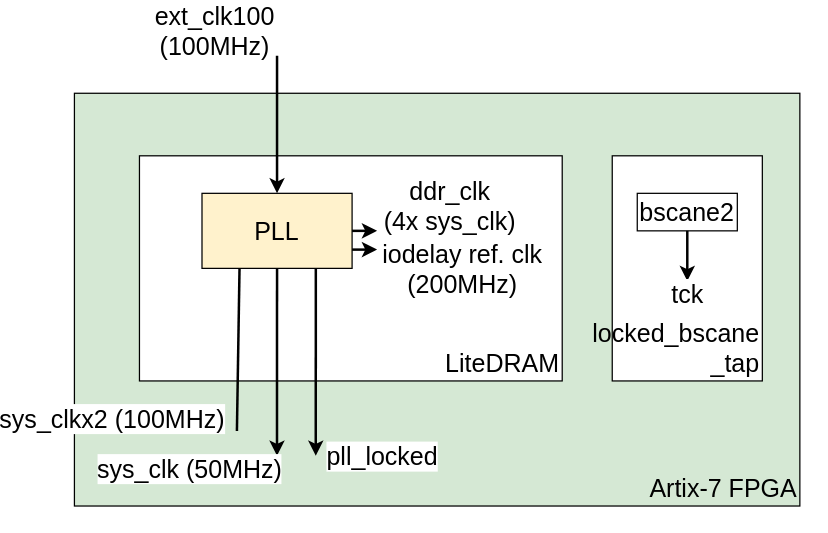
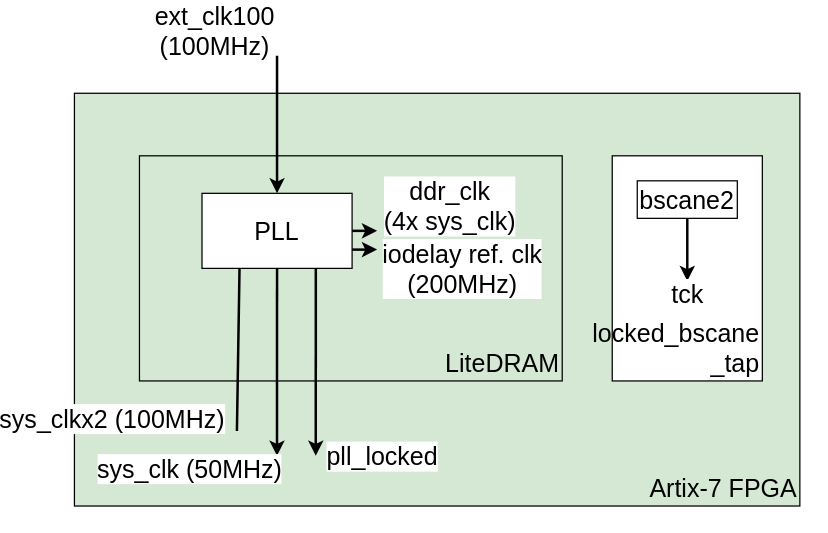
node "bscane2": moved (687, 212) -> (687, 199)
node "PLL": fillcolor #fff2cc -> #ffffff
node "LiteDRAM": fillcolor #ffffff -> #d5e8d4
